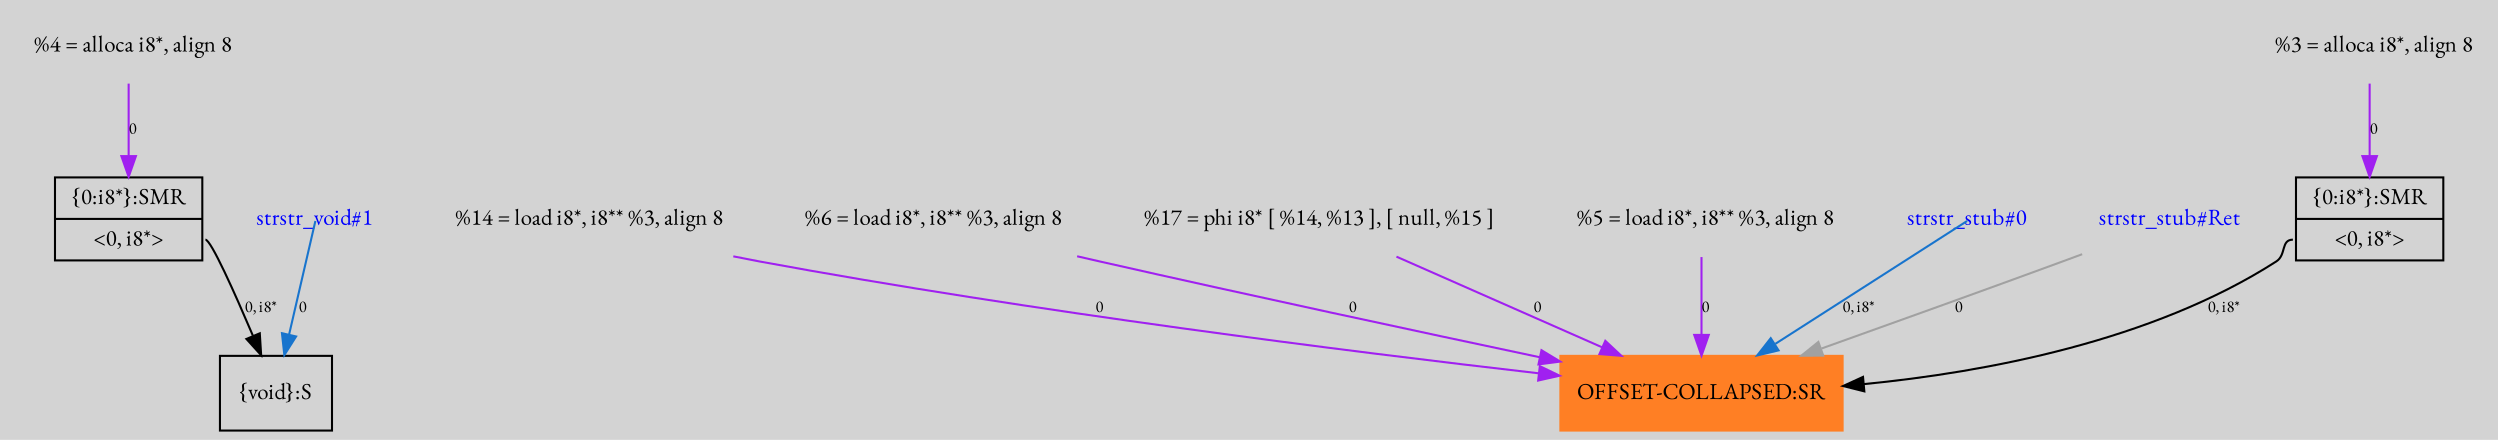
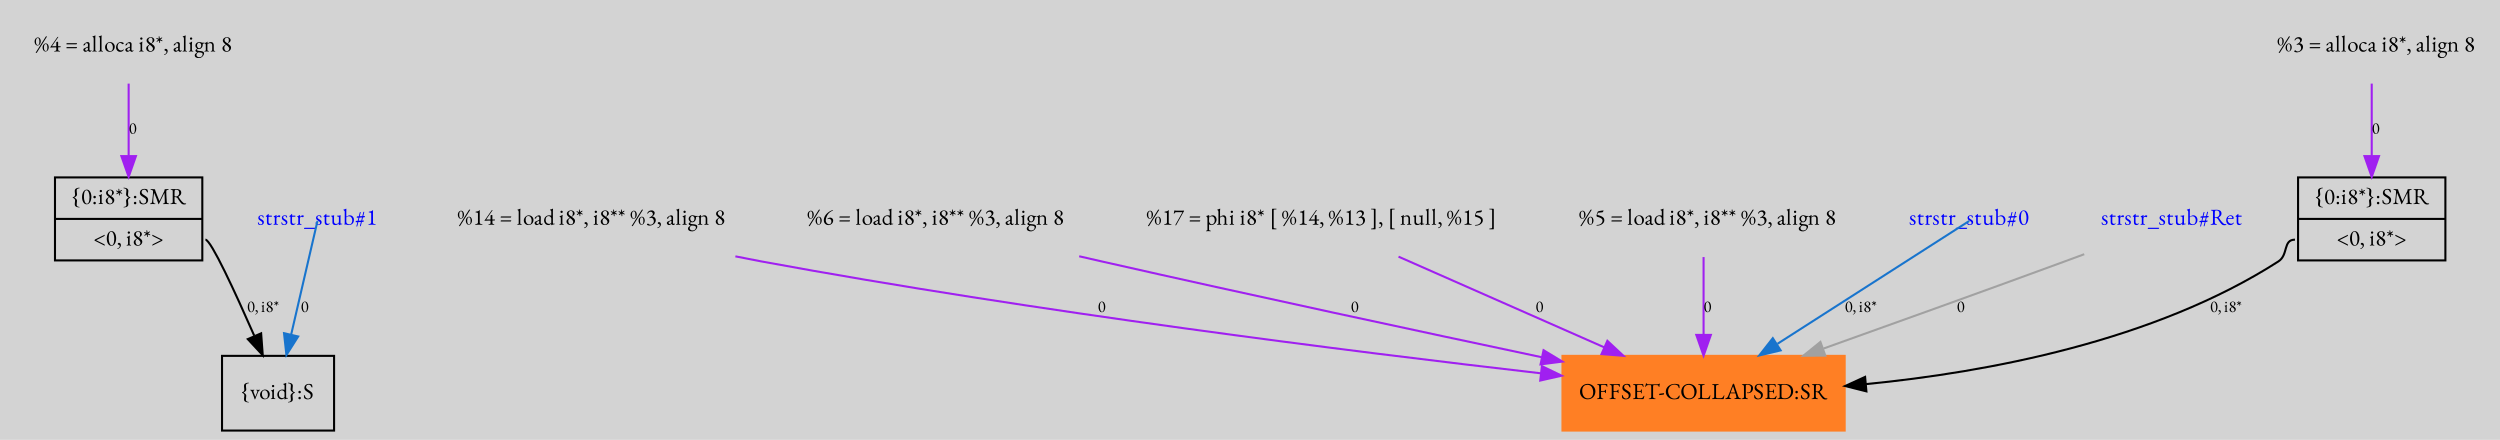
node "strstr_void#1": label "strstr_void#1" -> "strstr_stub#1"
